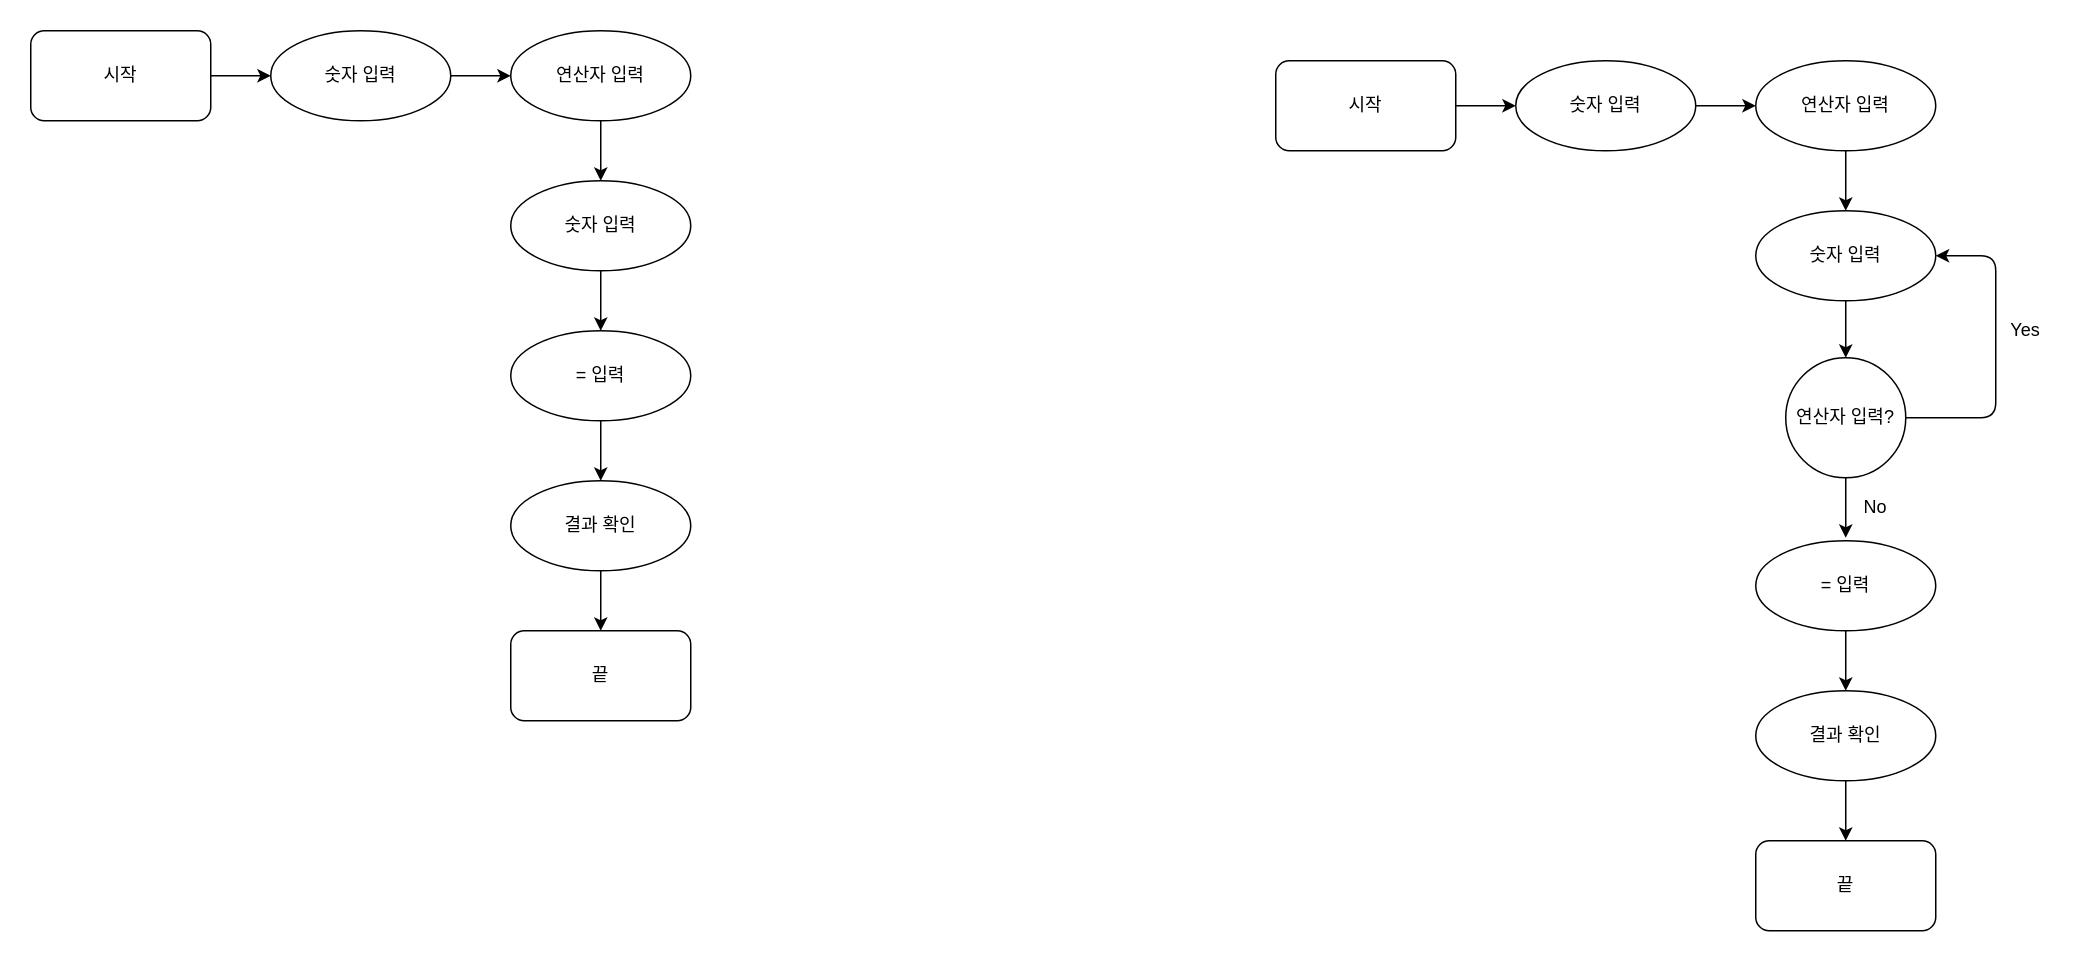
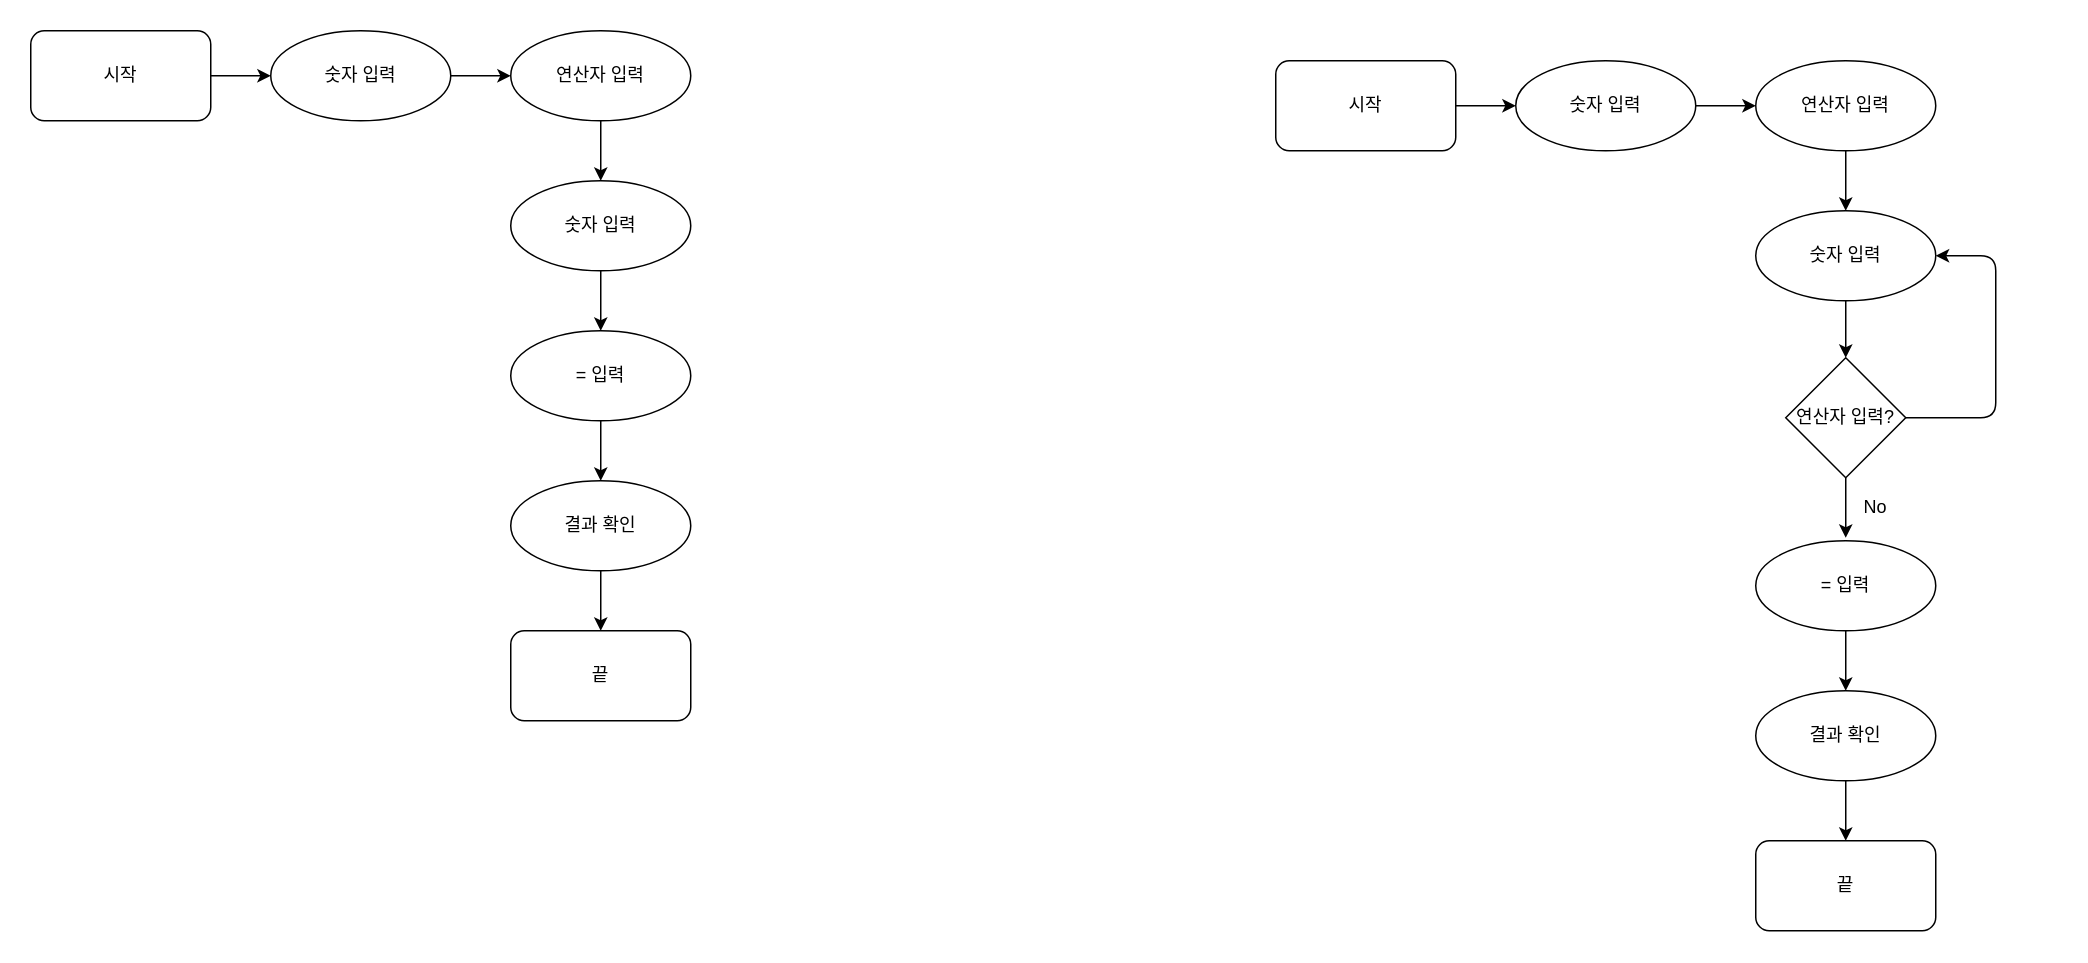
node "Yes": removed
node "연산자 입력?": shape ellipse -> diamond
